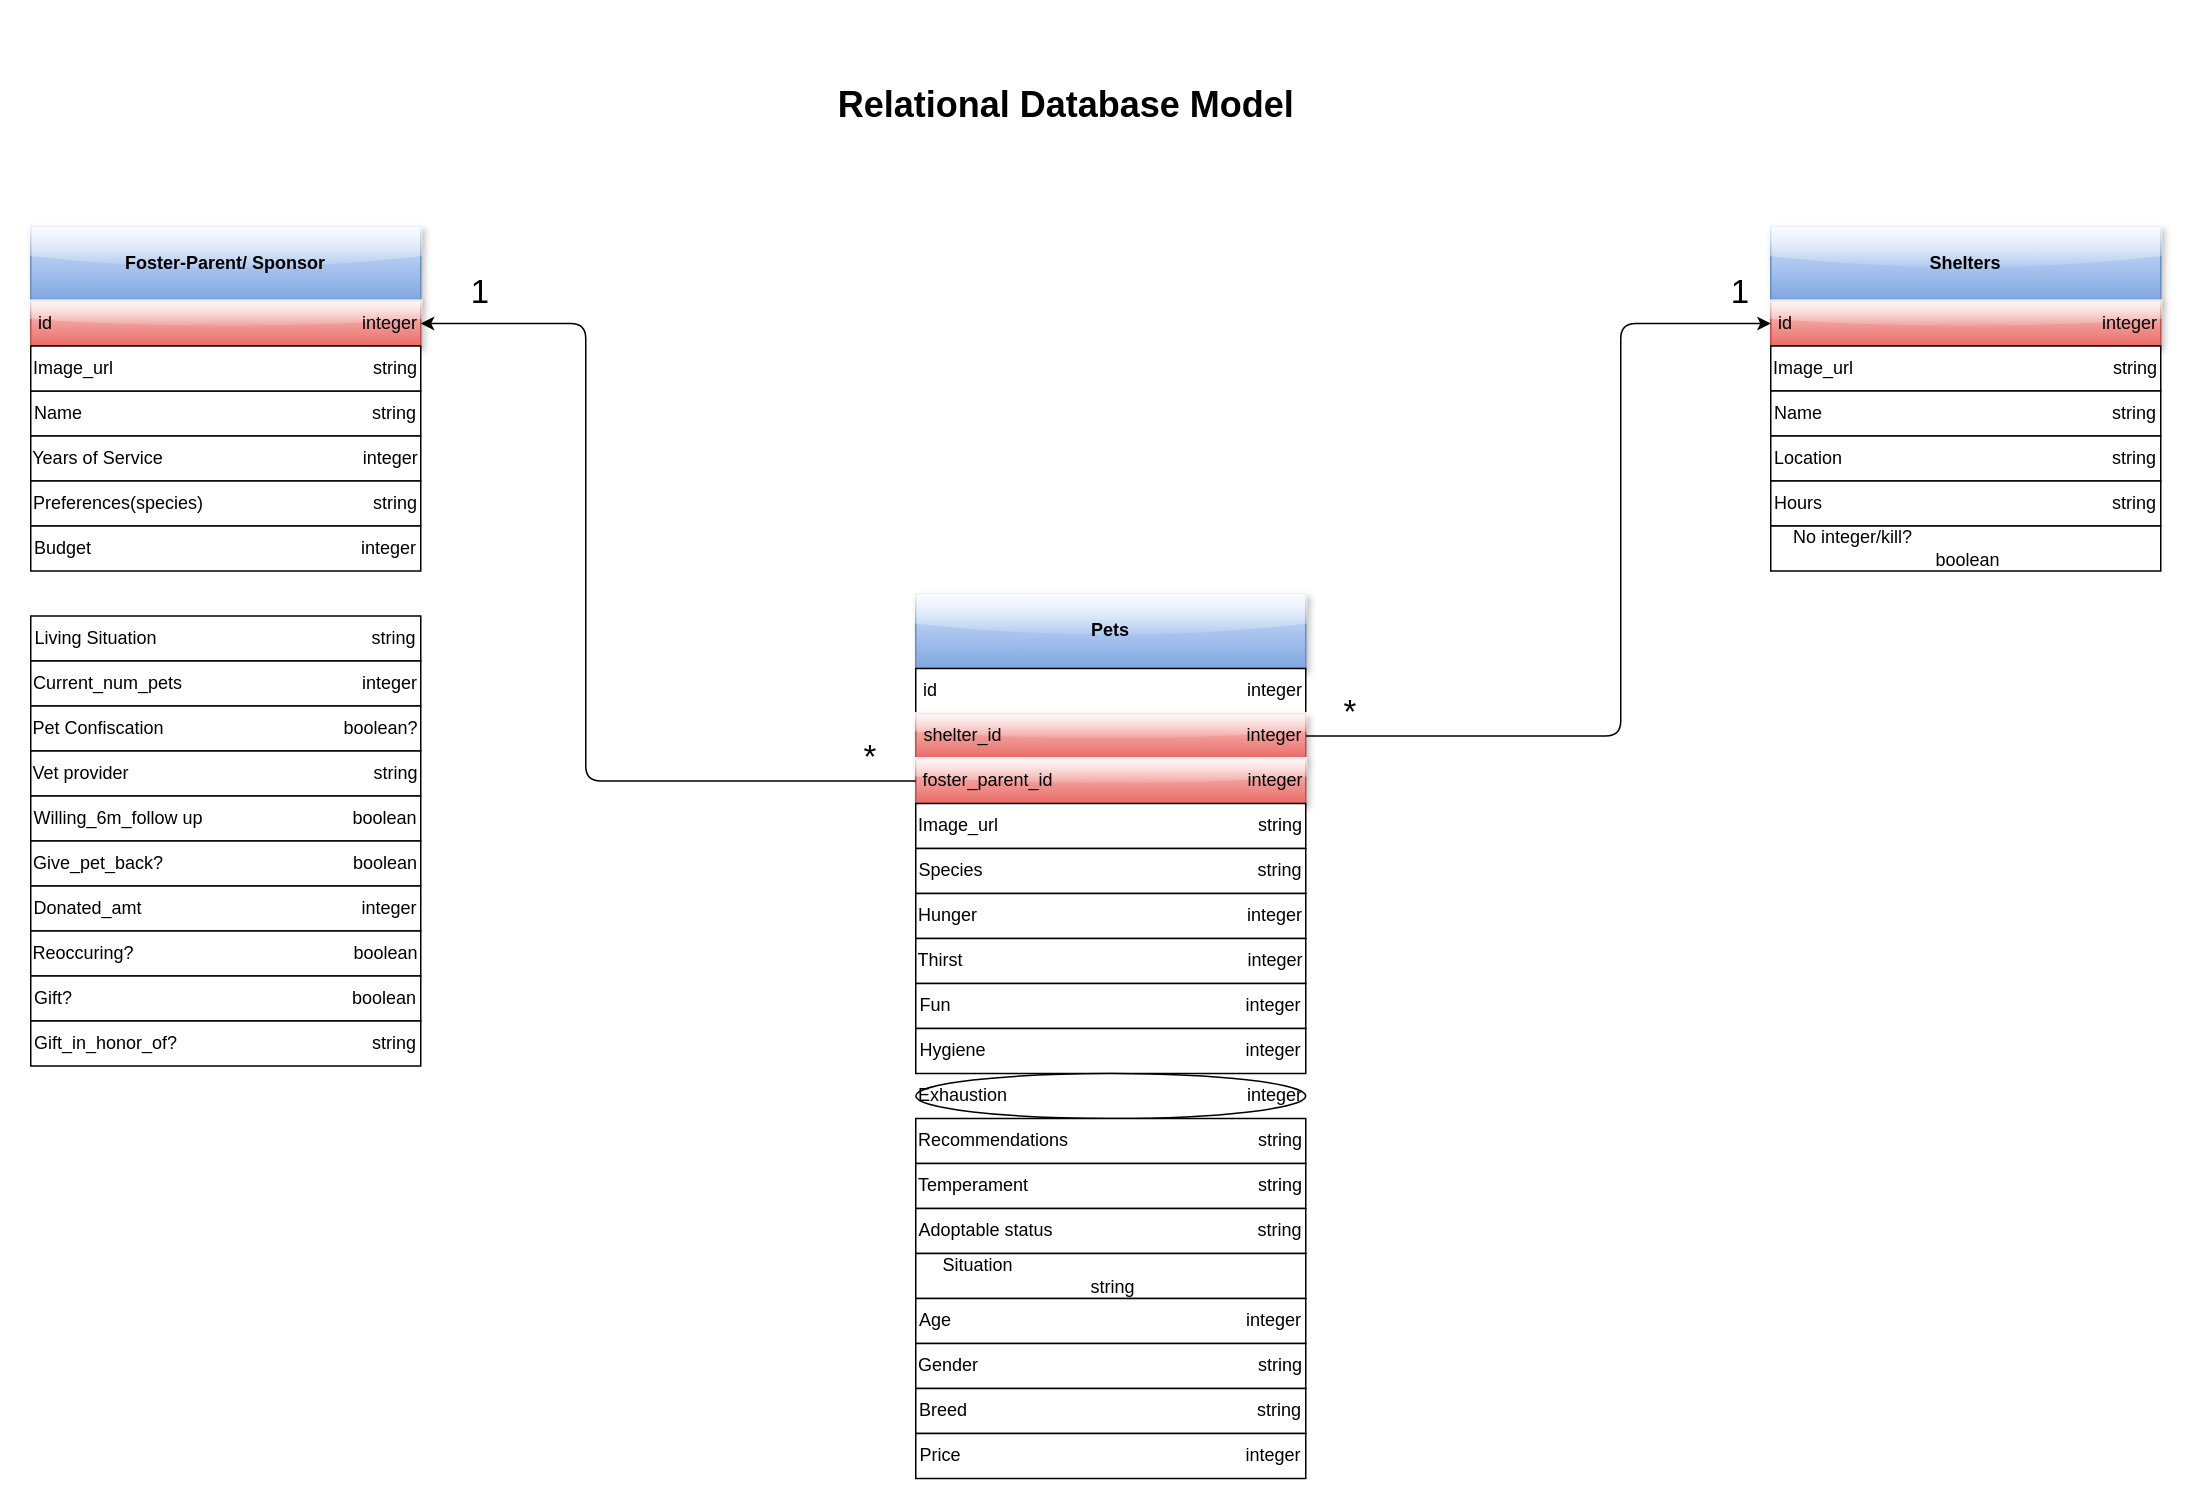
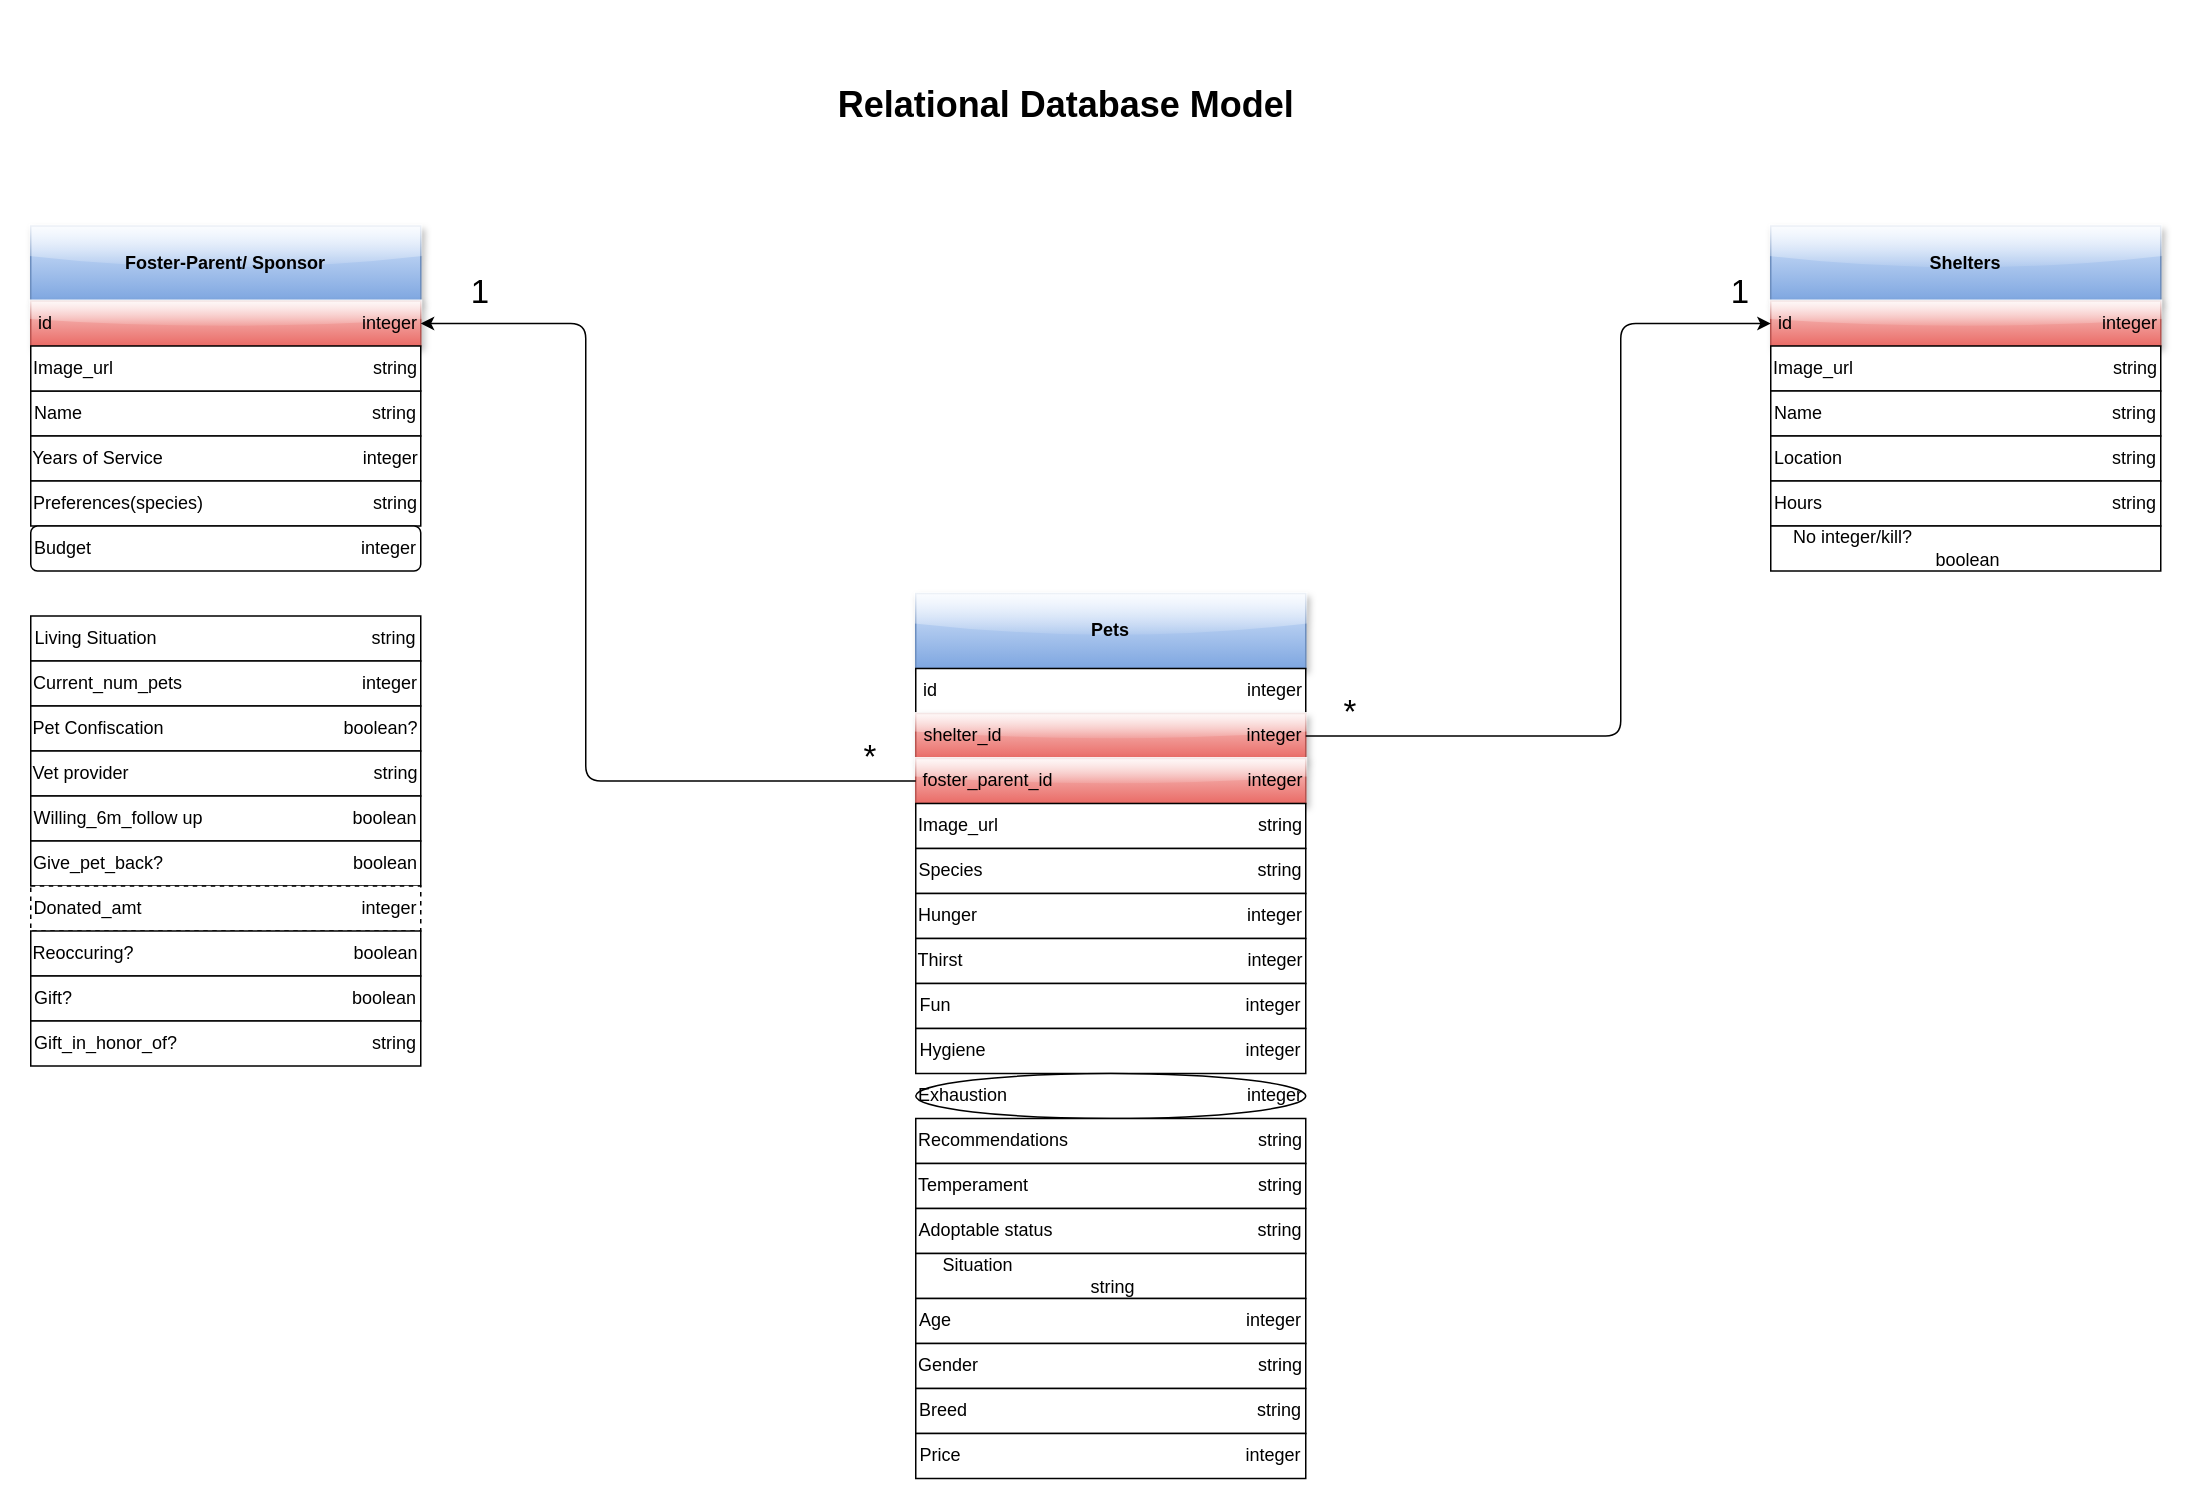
node "Budget integer": shape rectangle -> rounded rectangle
node "Donated_amt integer": style solid -> dashed
